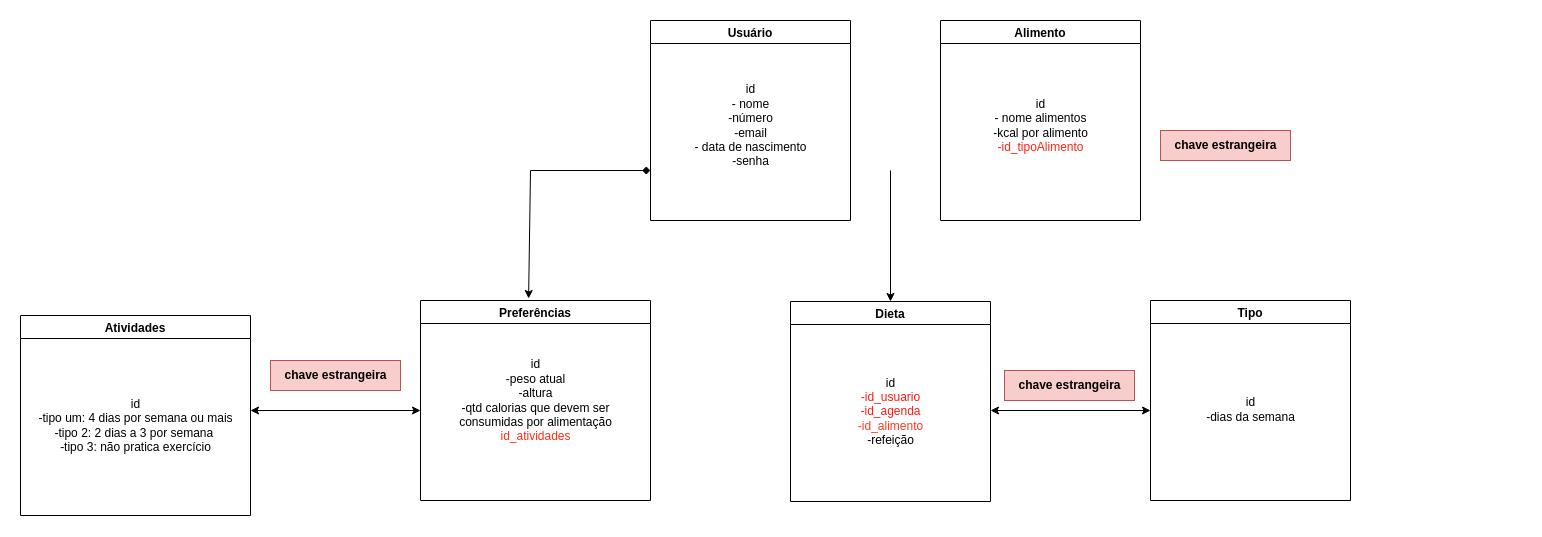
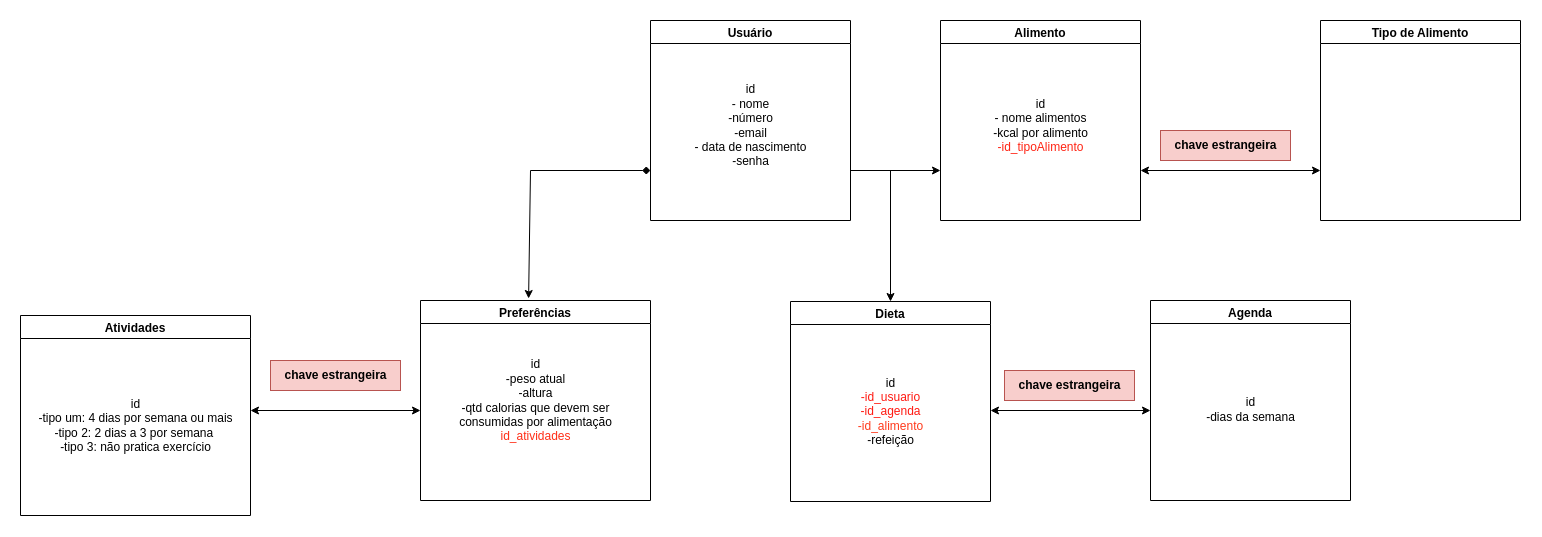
node "Tipo de Alimento": added
edge "Usuário" -> "Alimento": added
edge "Alimento" -- "Tipo de Alimento": added
node "Tipo": label "Tipo" -> "Agenda"
